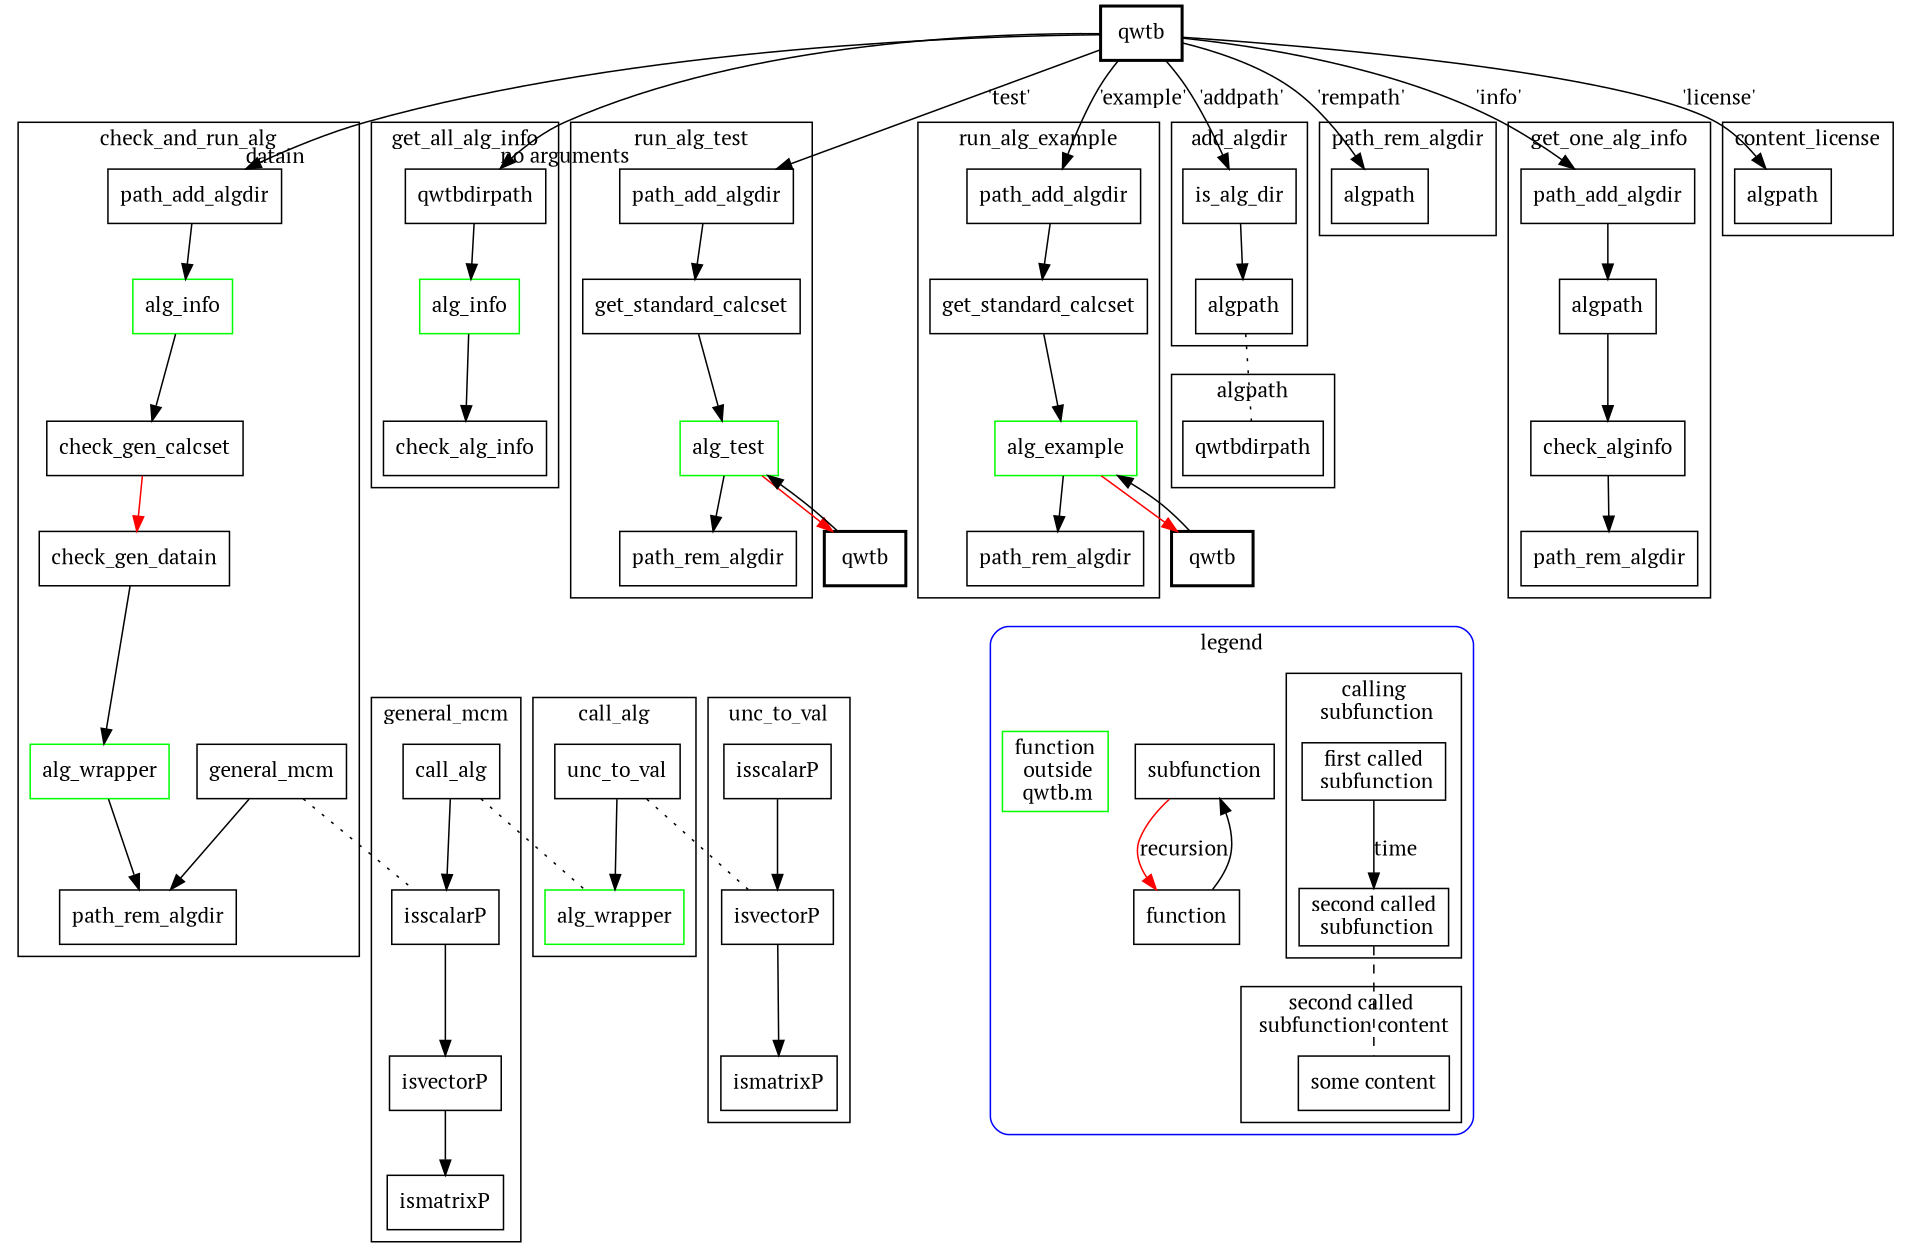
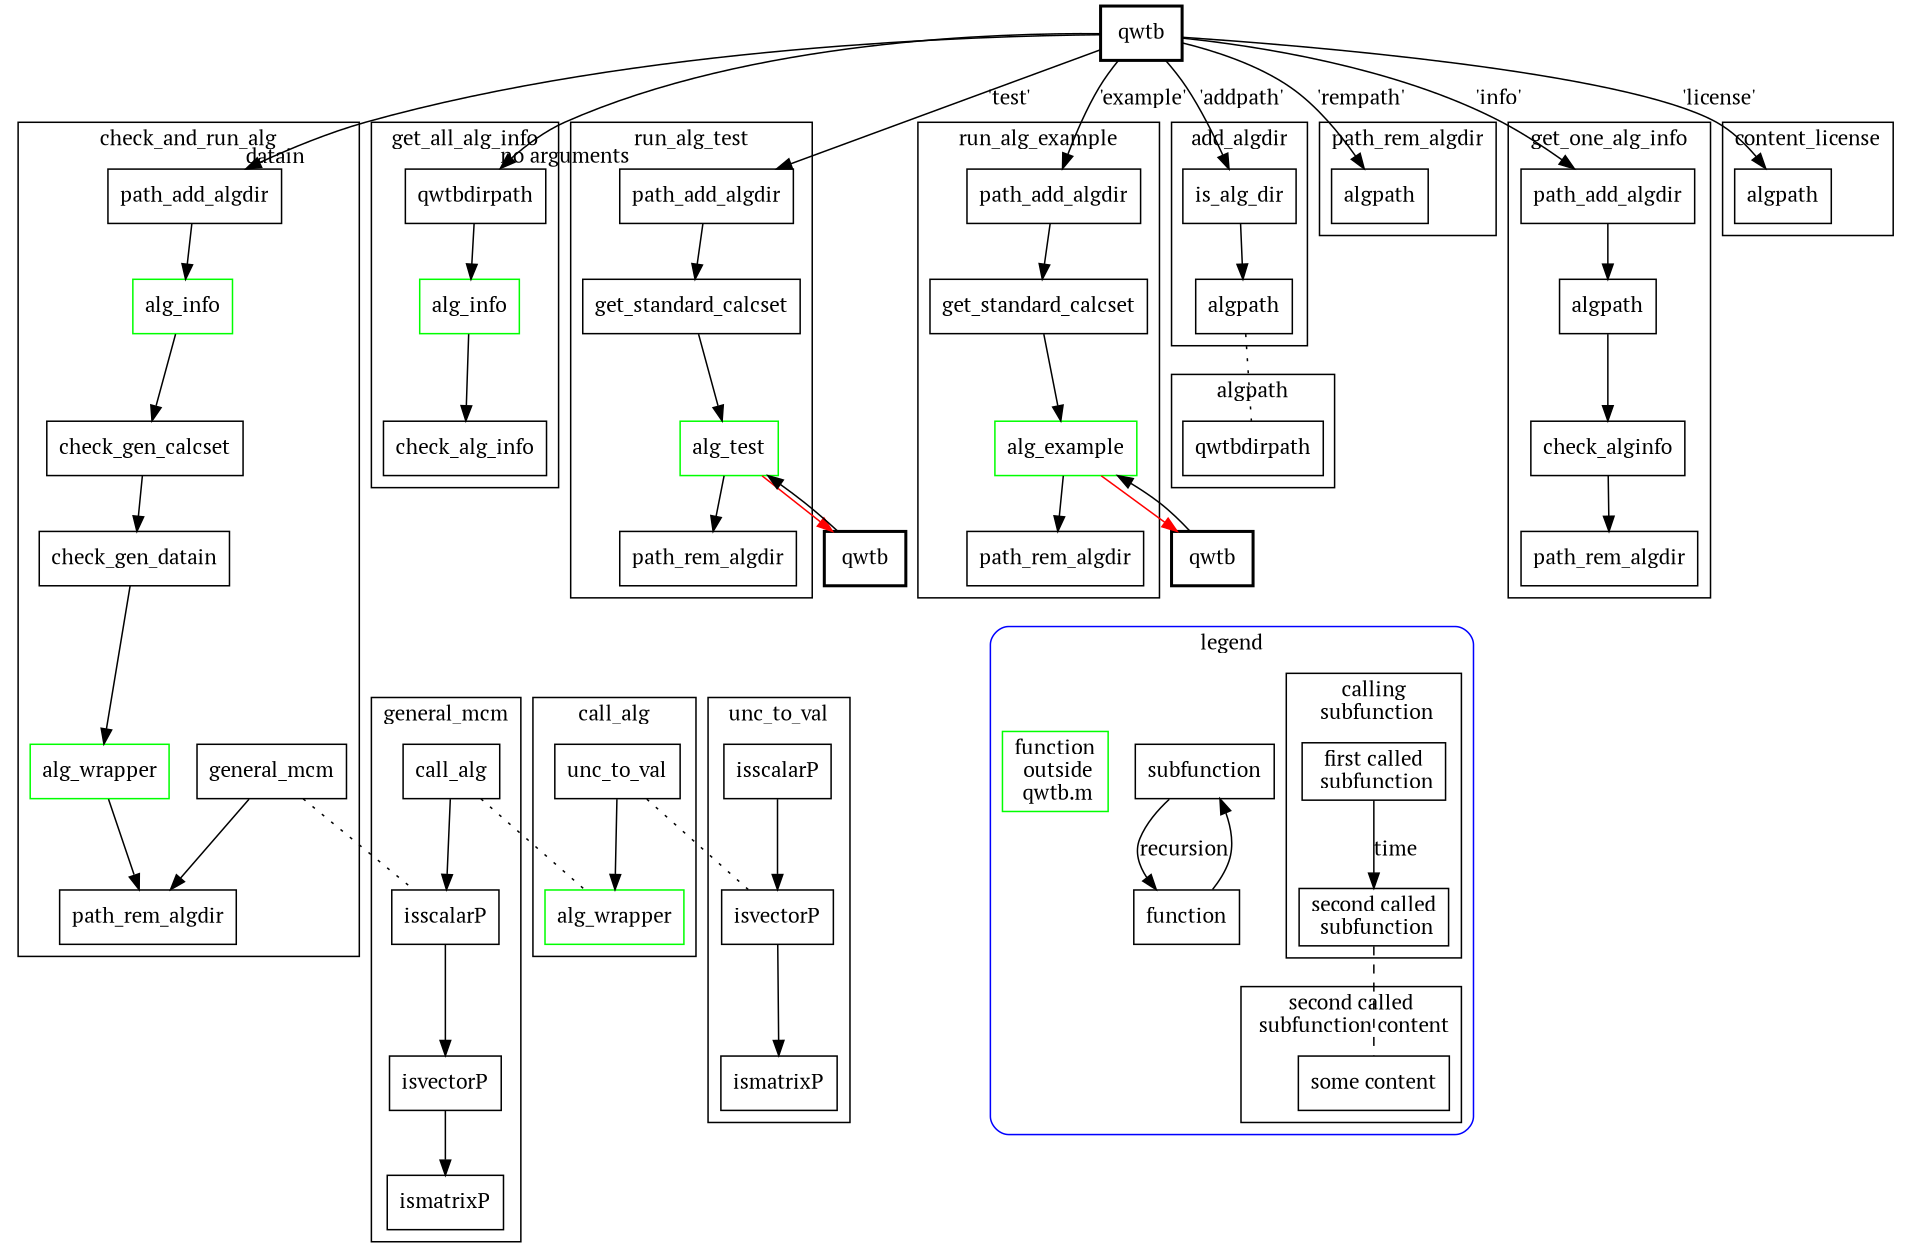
edge "check_gen_calcset" -> "check_gen_datain": color red -> black
edge "subfunction" -> "function": color red -> black
